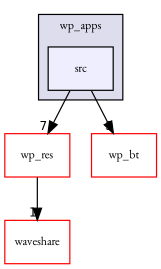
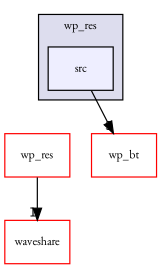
cluster "wp_apps": label "wp_apps" -> "wp_res"
edge "src" -> "wp_res": removed
